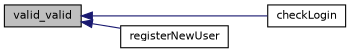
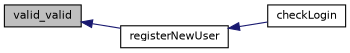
edge "checkLogin" -> "valid_valid": now "checkLogin" -> "registerNewUser"
